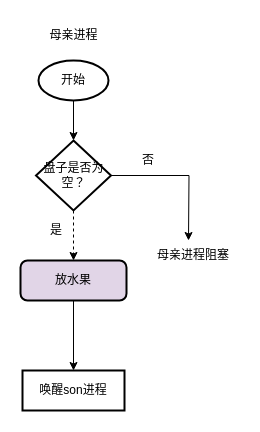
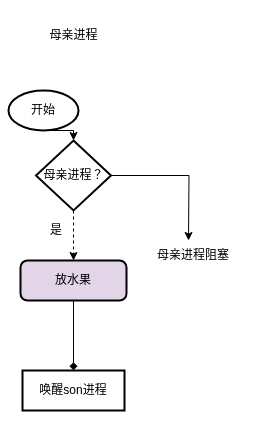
node "开始": moved (74, 81) -> (44, 111)
node "否": removed
node "盘子是否为空？": label "盘子是否为空？" -> "母亲进程？"
edge "放水果" -> "唤醒son进程": arrowhead classic -> diamond
